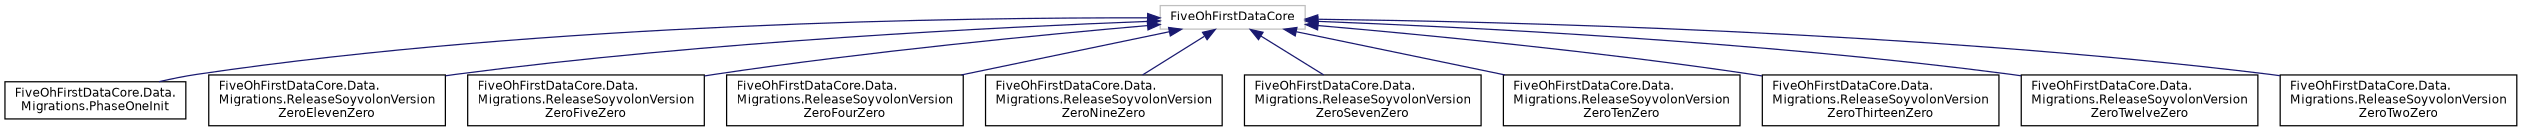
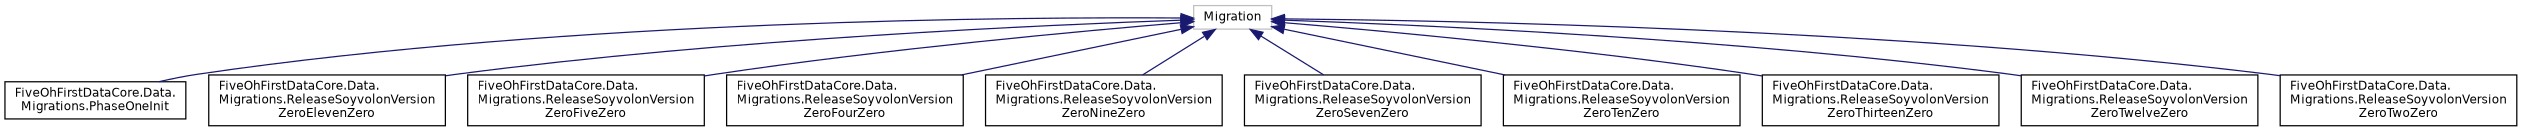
node "FiveOhFirstDataCore": label "FiveOhFirstDataCore" -> "Migration"
